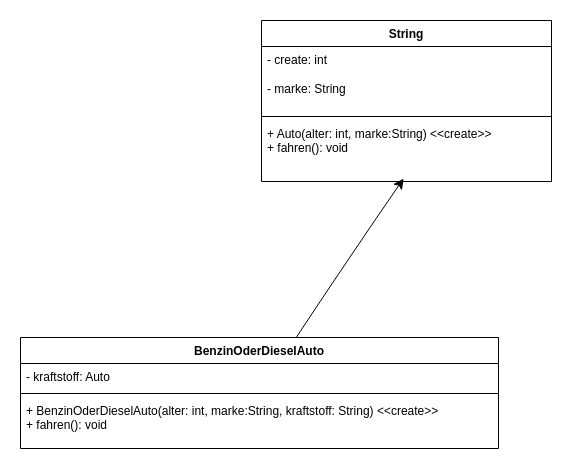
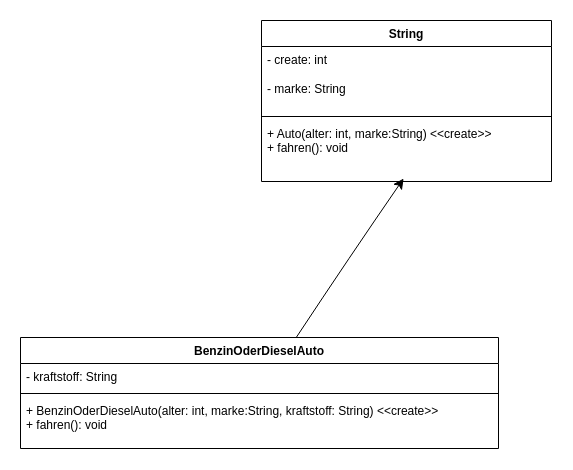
node "- kraftstoff: Auto": label "- kraftstoff: Auto" -> "- kraftstoff: String"
